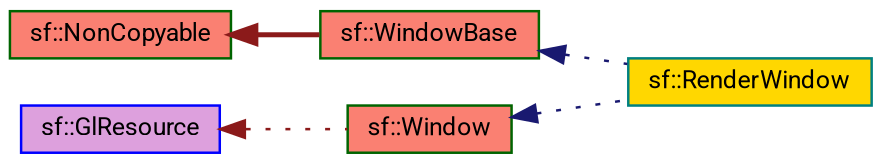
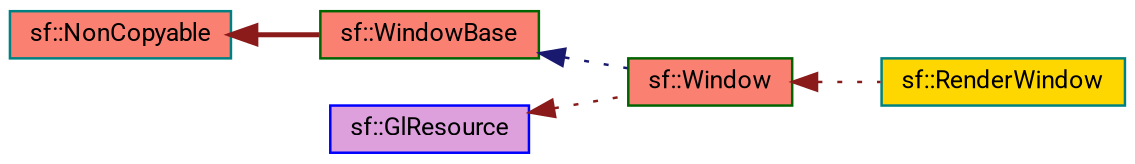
node "sf::NonCopyable": color darkgreen -> teal
edge "sf::RenderWindow" -> "sf::WindowBase": now "sf::Window" -> "sf::WindowBase"
edge "sf::RenderWindow" -> "sf::Window": color midnightblue -> firebrick4
